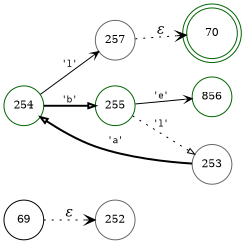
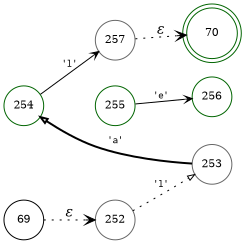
node "856": label "856" -> "256"
edge "254" -> "255": removed, label "'b'"
edge "255" -> "253": now "252" -> "253"
